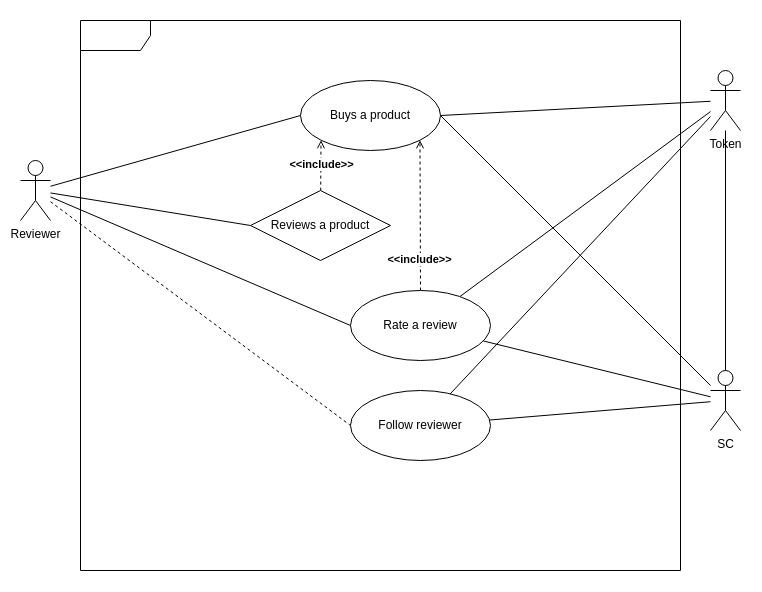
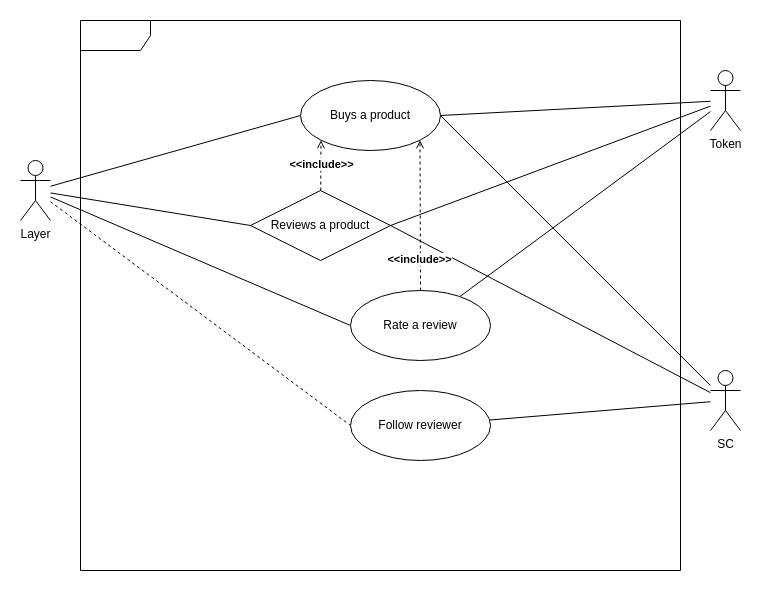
node "Reviewer": label "Reviewer" -> "Layer"
edge "Token" -- "SC": now "Token" -- "Reviews a product"
edge "Token" -- "Follow reviewer": removed
edge "Rate a review" -- "SC": now "Reviews a product" -- "SC"
